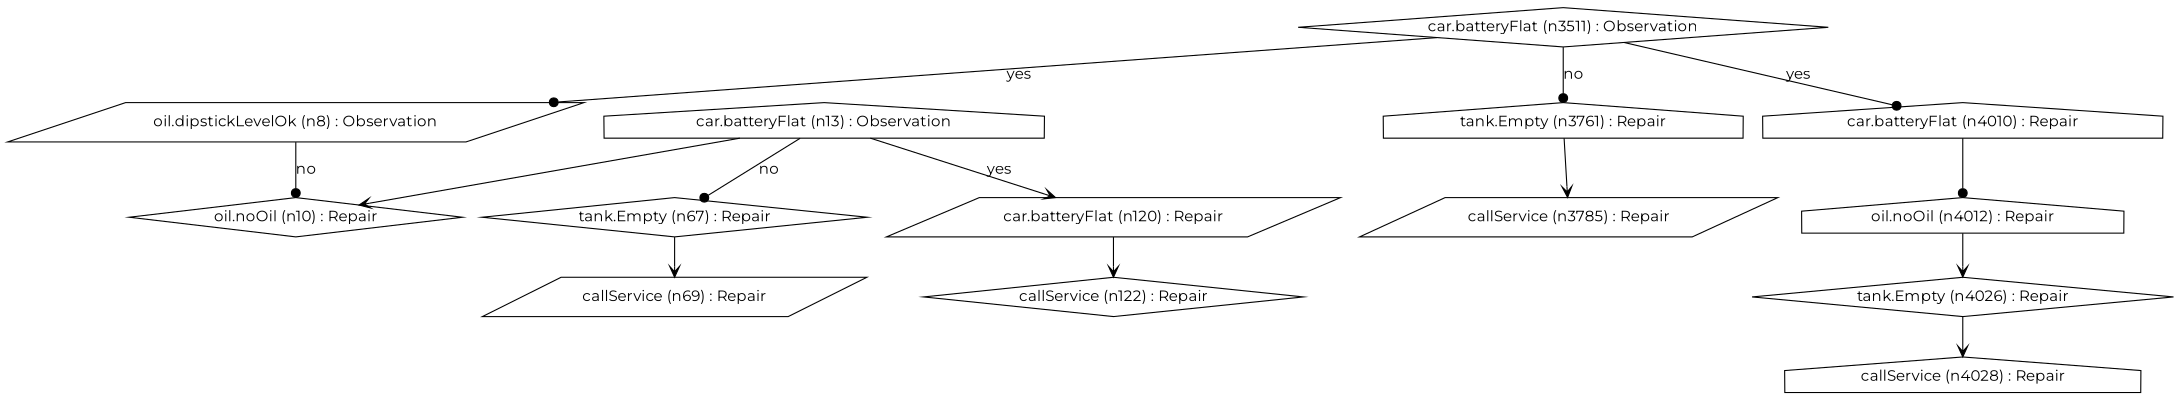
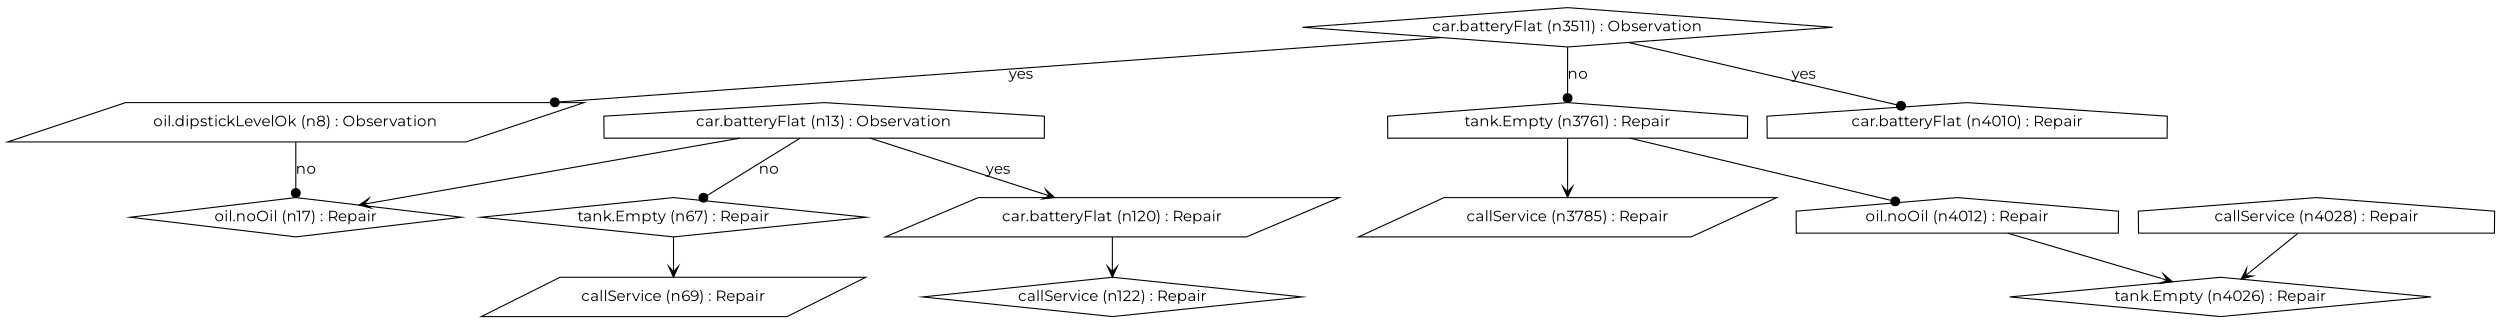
edge "car.batteryFlat (n4010) : Repair" -> "oil.noOil (n4012) : Repair": now "tank.Empty (n3761) : Repair" -> "oil.noOil (n4012) : Repair"
node "oil.noOil (n10) : Repair": label "oil.noOil (n10) : Repair" -> "oil.noOil (n17) : Repair"
edge "tank.Empty (n4026) : Repair" -> "callService (n4028) : Repair": reversed
